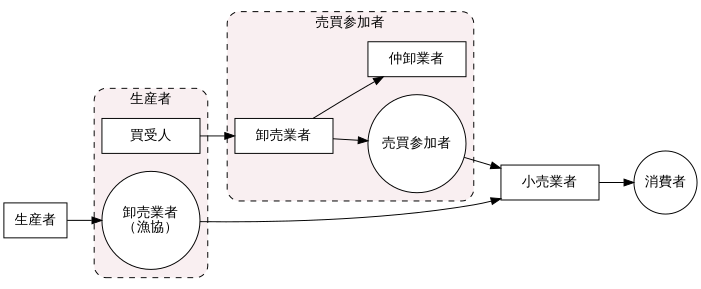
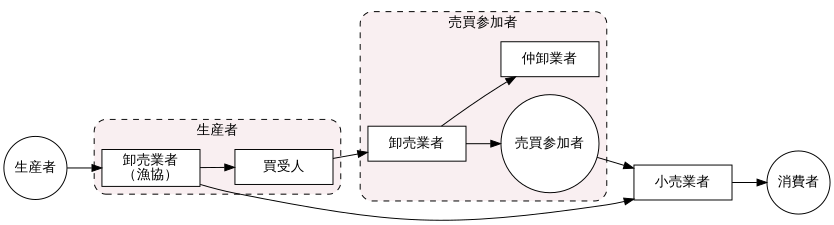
edge "卸売業者 （漁協）" -> "買受人": added
node "生産者": shape box -> circle
node "卸売業者 （漁協）": shape circle -> box
